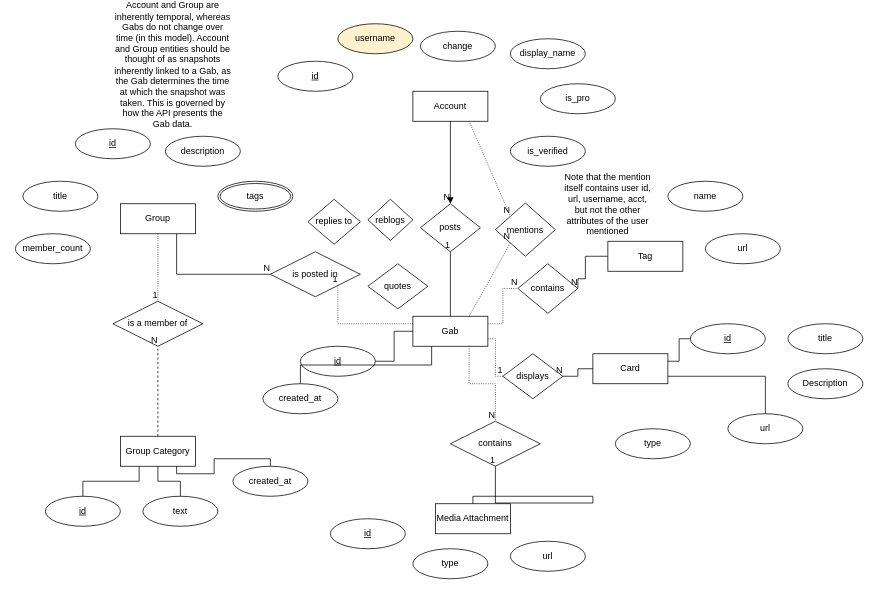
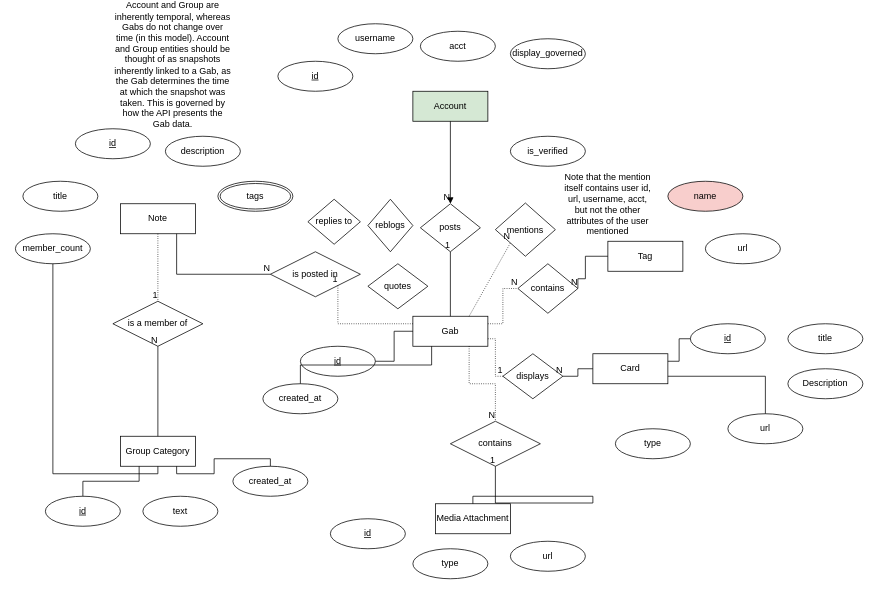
node "username": fillcolor #fff2cc -> #ffffff
node "change": label "change" -> "acct"
node "display_name": label "display_name" -> "display_governed"
node "is_pro": removed
node "Account": fillcolor #ffffff -> #d5e8d4
node "name": fillcolor #ffffff -> #f8cecc
edge "Account" -- "mentions": removed, label "N"
node "Group": label "Group" -> "Note"
node "reblogs": size 45x41 -> 45x53
edge "is a member of" -- "Group Category": style dashed -> solid
edge "Group Category" -- "text": now "Group Category" -- "member_count"
